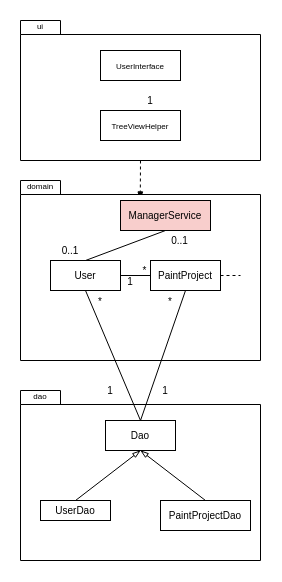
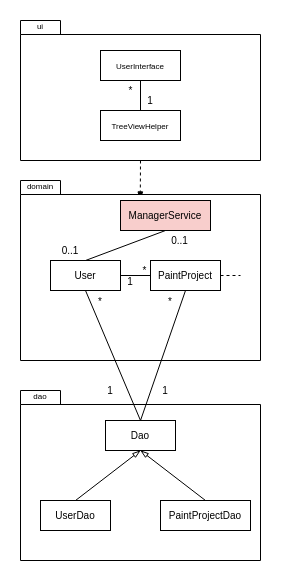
edge "UserInterface" -- "TreeViewHelper": added, label "*"
node "UserDao": size 70x20 -> 70x30
